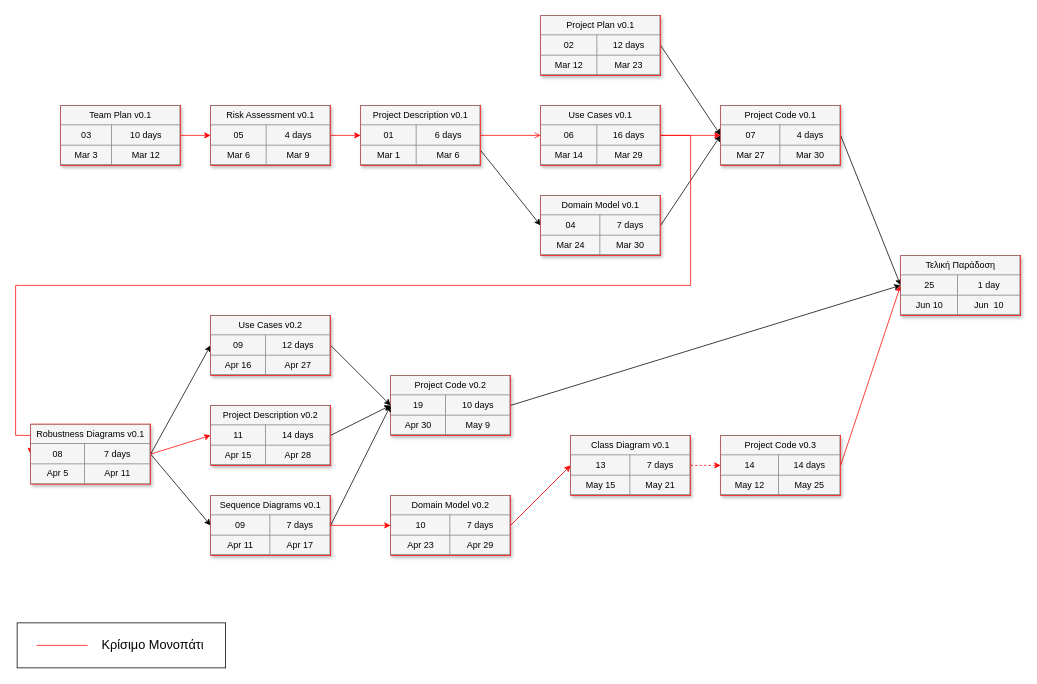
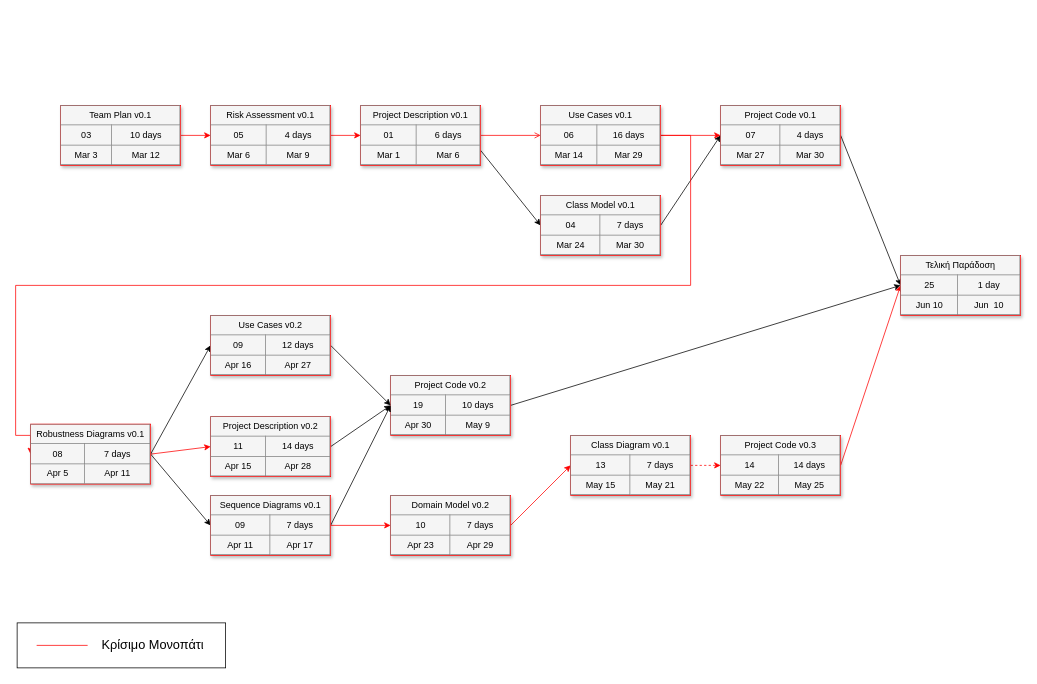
node "Project Plan v0.1 02 12 days Mar 12 Mar 23": removed
edge "Project Plan v0.1 02 12 days Mar 12 Mar 23" -> "Project Code v0.1 07 4 days Mar 27 Mar 30": removed
node "Domain Model v0.1 04 7 days Mar 24 Mar 30": label "Domain Model v0.1 04 7 days Mar 24 Mar 30" -> "Class Model v0.1 04 7 days Mar 24 Mar 30"
node "Project Description v0.2 11 14 days Apr 15 Apr 28": moved (270, 435) -> (270, 447)
node "Project Code v0.3 14 14 days May 12 May 25": label "Project Code v0.3 14 14 days May 12 May 25" -> "Project Code v0.3 14 14 days May 22 May 25"
